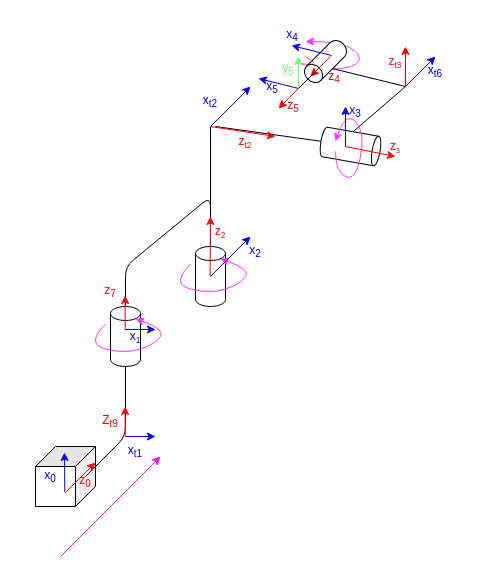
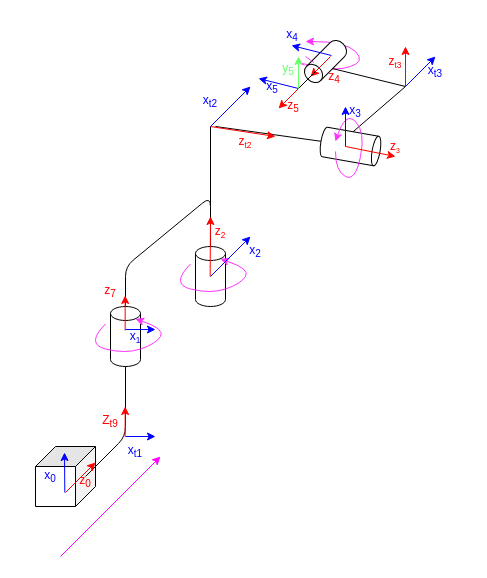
node "xt6": label "xt6" -> "xt3"
